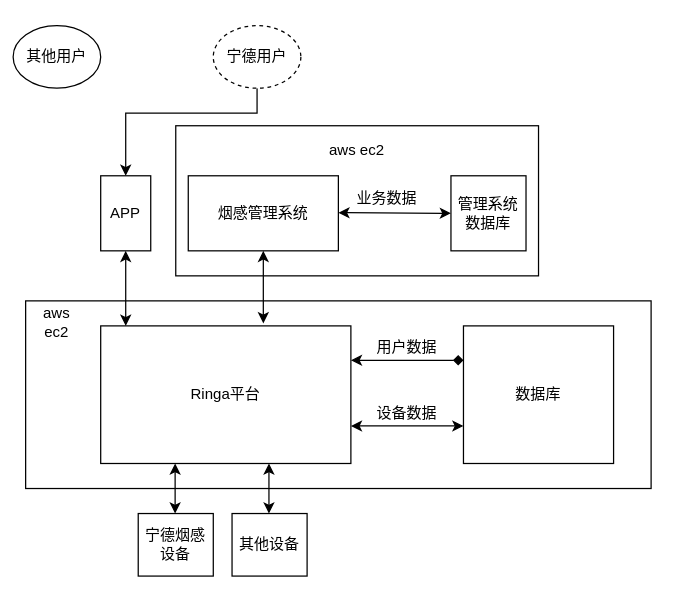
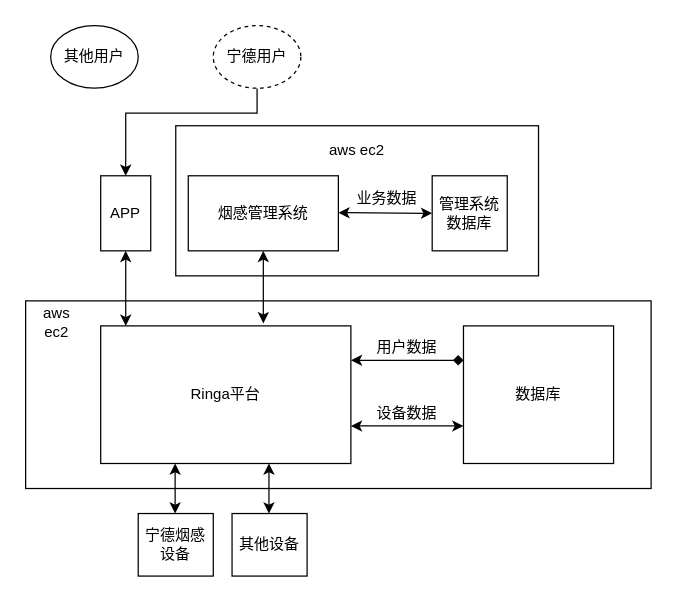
node "其他用户": moved (57, 57) -> (94, 57)
node "管理系统数据库": moved (488, 213) -> (469, 213)
